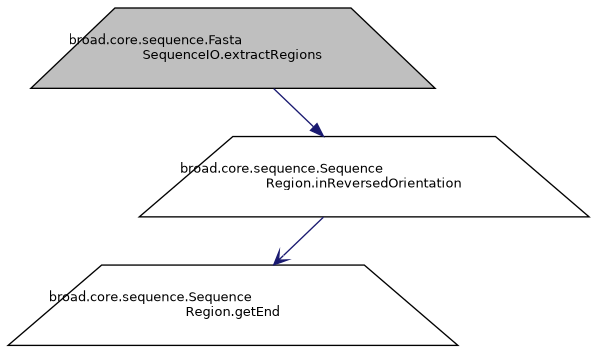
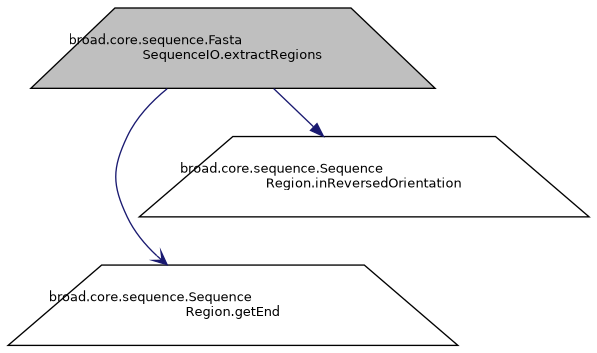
edge "broad.core.sequence.Sequence Region.inReversedOrientation" -> "broad.core.sequence.Sequence Region.getEnd": now "broad.core.sequence.Fasta SequenceIO.extractRegions" -> "broad.core.sequence.Sequence Region.getEnd"
